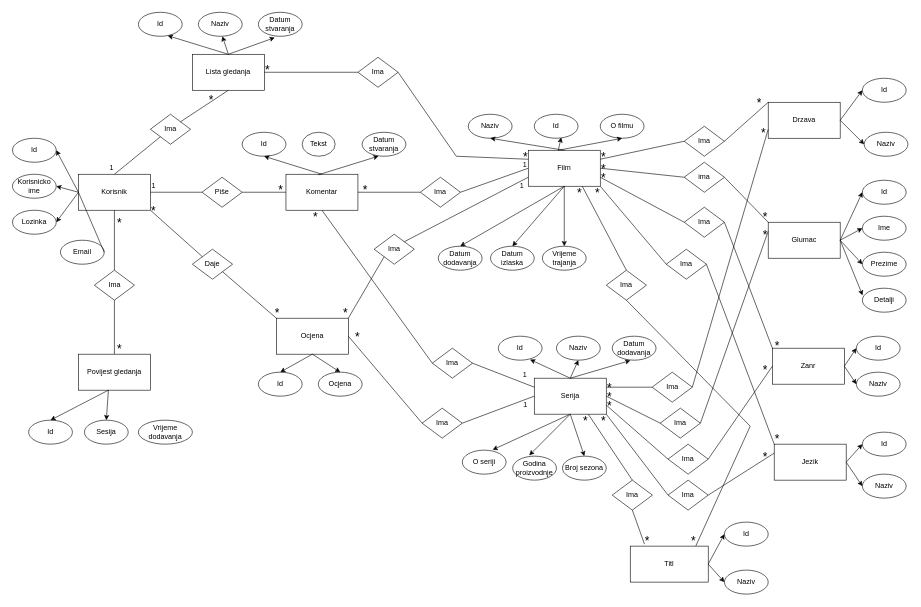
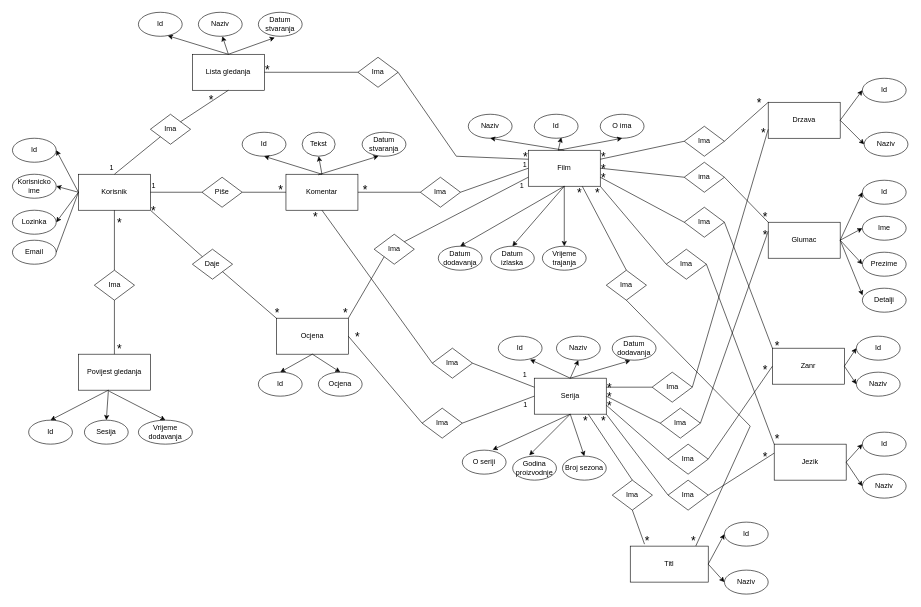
node "O filmu": label "O filmu" -> "O ima"
edge "Komentar" -> "Tekst": added
node "Email": moved (82, 252) -> (34, 252)
edge "Povijest gledanja" -> "Vrijeme dodavanja": added
